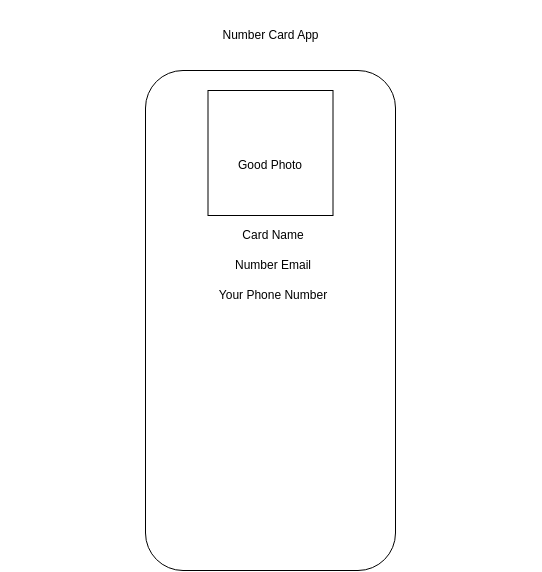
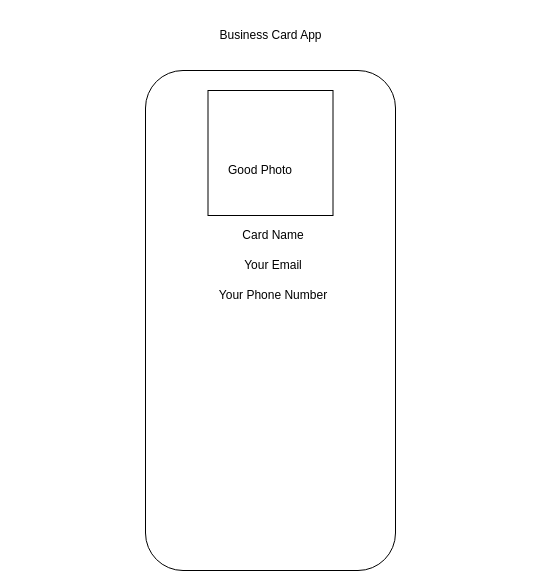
node "Number Card App": label "Number Card App" -> "Business Card App"
node "Good Photo": moved (271, 166) -> (261, 171)
node "Number Email": label "Number Email" -> "Your Email"
